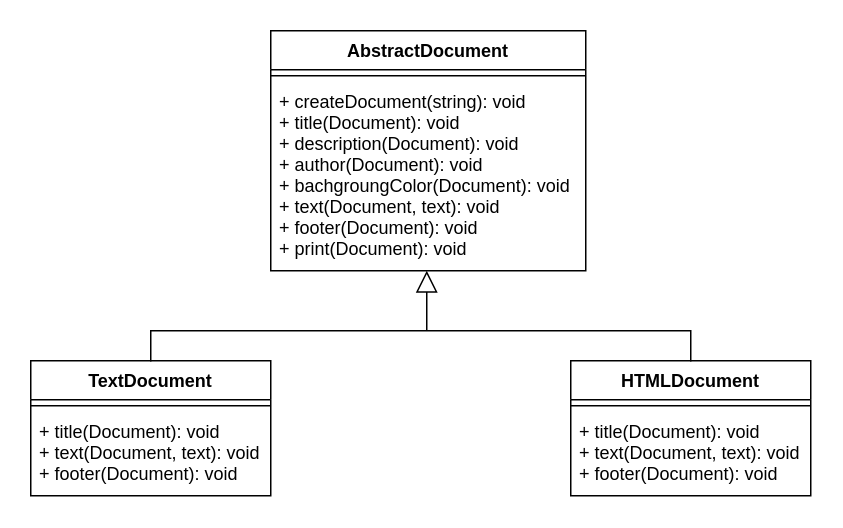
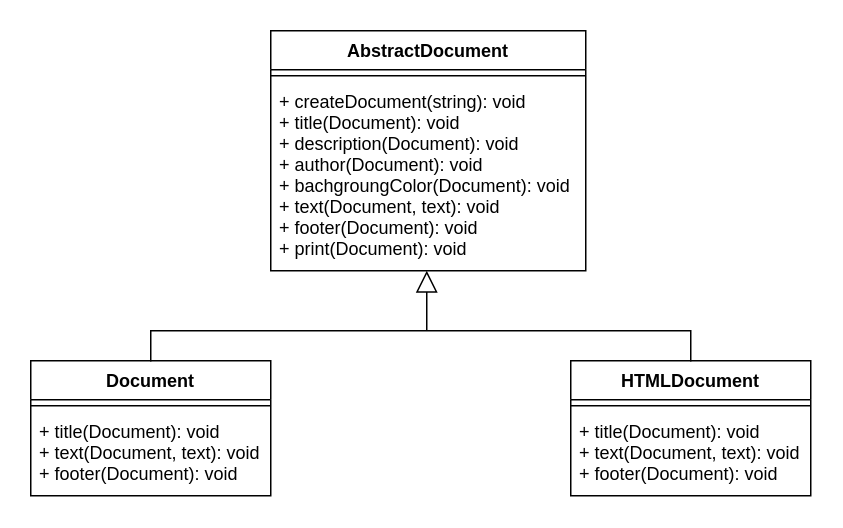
node "TextDocument": label "TextDocument" -> "Document"
